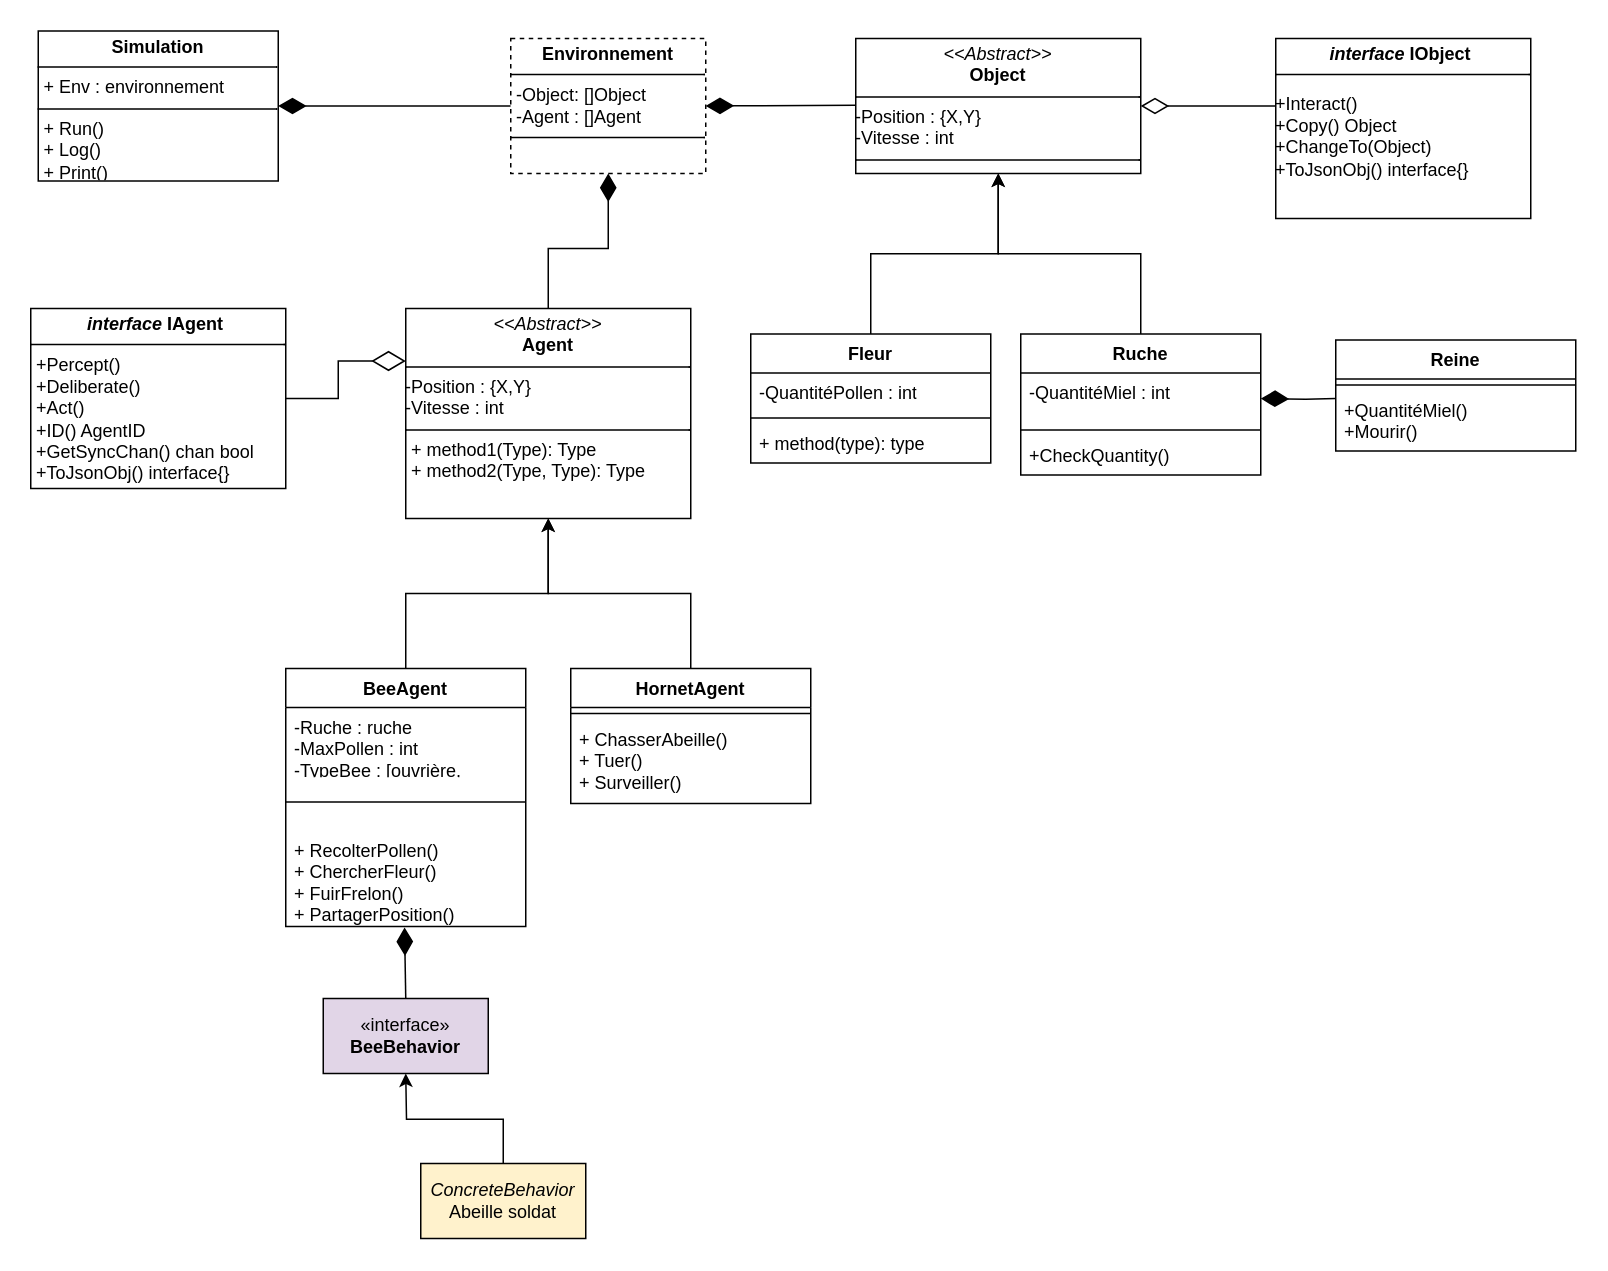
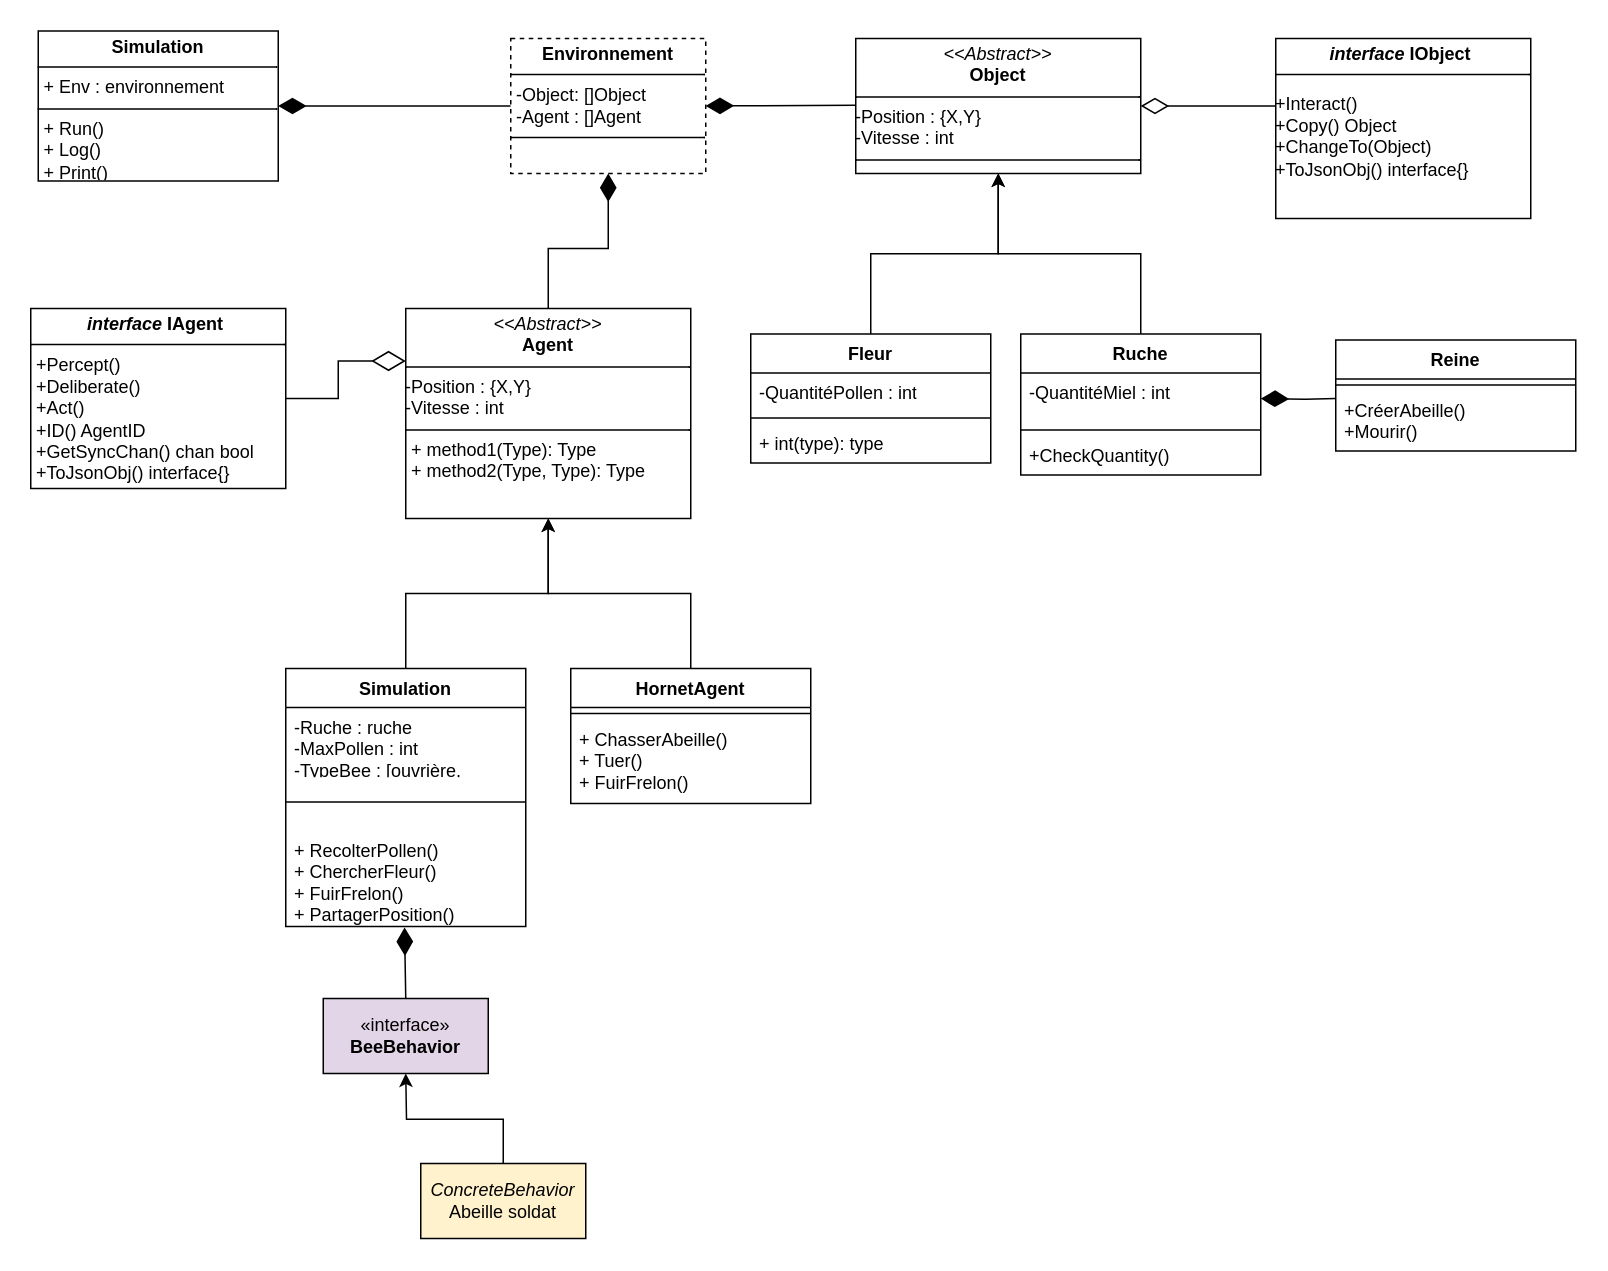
node "+QuantitéMiel() +Mourir()": label "+QuantitéMiel() +Mourir()" -> "+CréerAbeille() +Mourir()"
node "+ method(type): type": label "+ method(type): type" -> "+ int(type): type"
node "BeeAgent": label "BeeAgent" -> "Simulation"
node "+ ChasserAbeille() + Tuer() + Surveiller()": label "+ ChasserAbeille() + Tuer() + Surveiller()" -> "+ ChasserAbeille() + Tuer() + FuirFrelon()"
